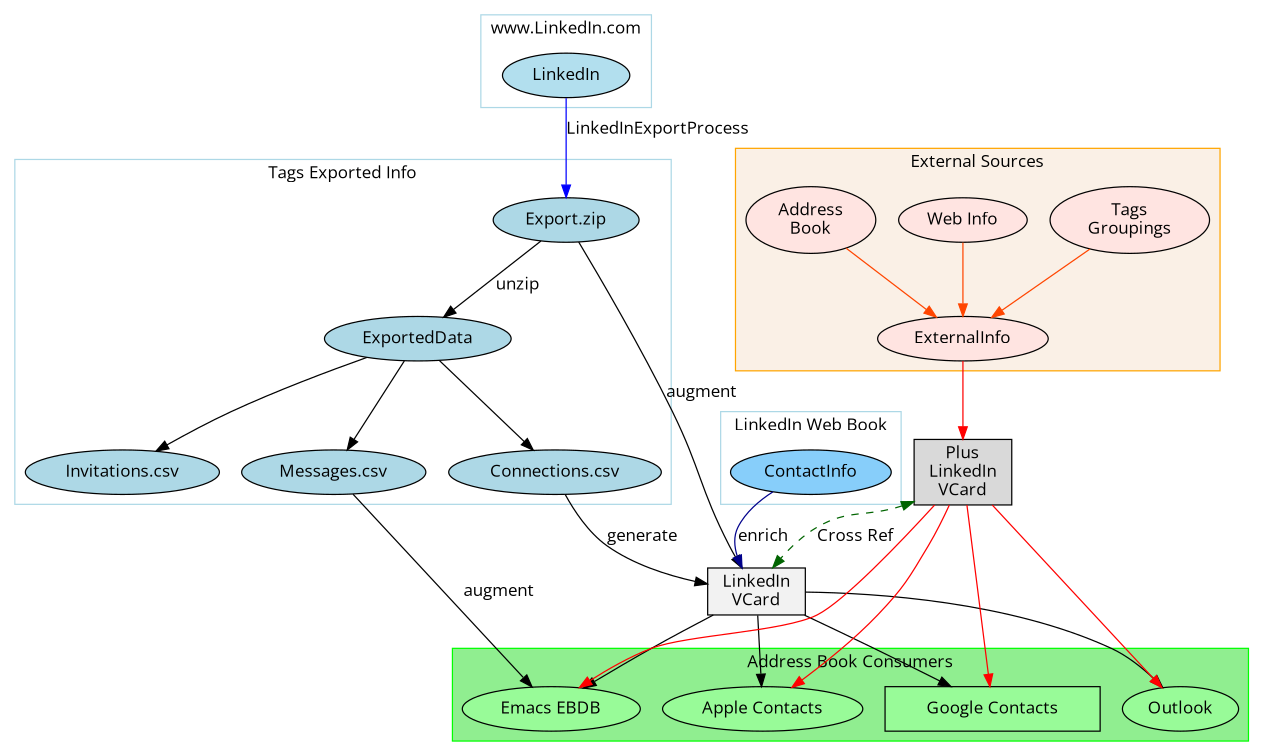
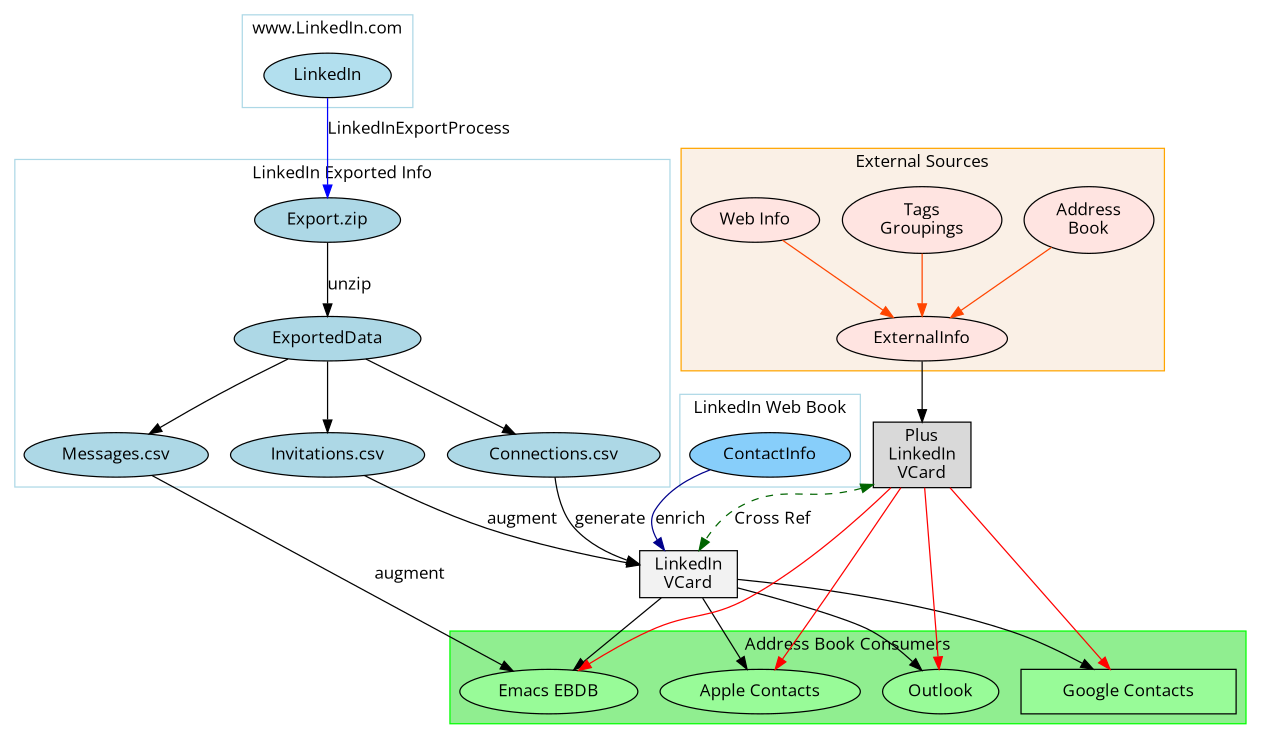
cluster "Tags Exported Info": label "Tags Exported Info" -> "LinkedIn Exported Info"
edge "Export.zip" -> "LinkedIn VCard": now "Invitations.csv" -> "LinkedIn VCard"
edge "ExternalInfo" -> "Plus LinkedIn VCard": color red -> black
